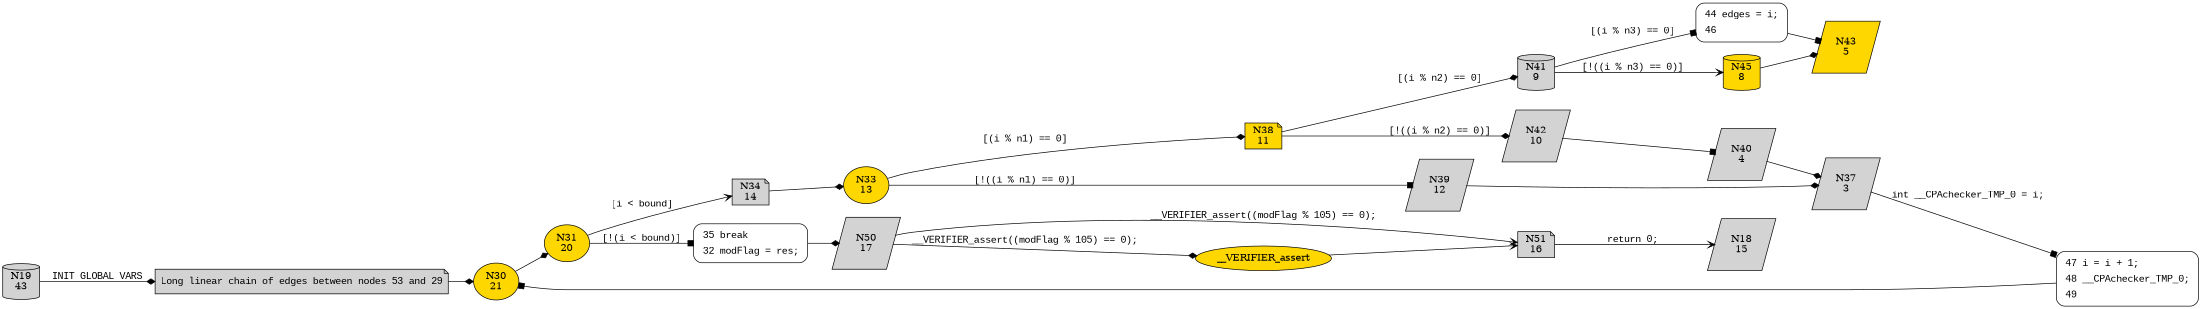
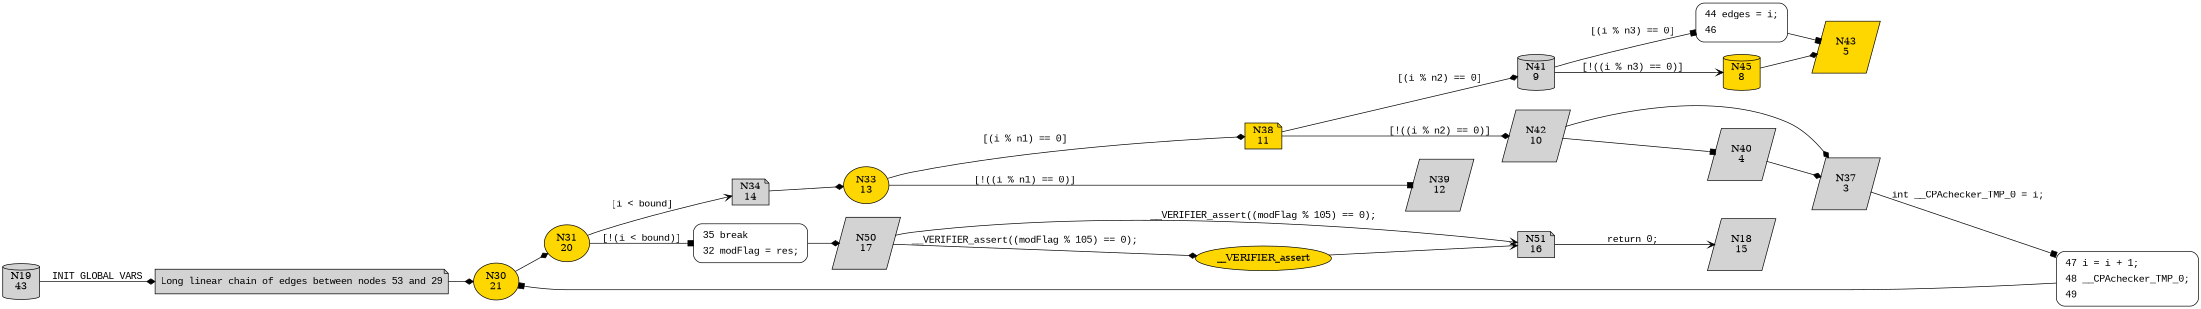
edge "N39 12" -> "N37 3": now "N42 10" -> "N37 3"
